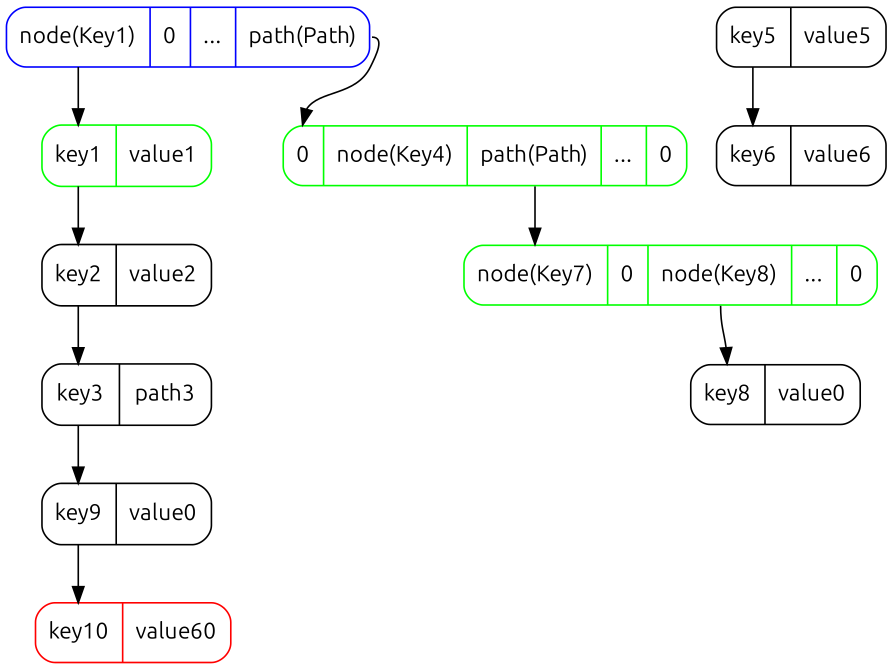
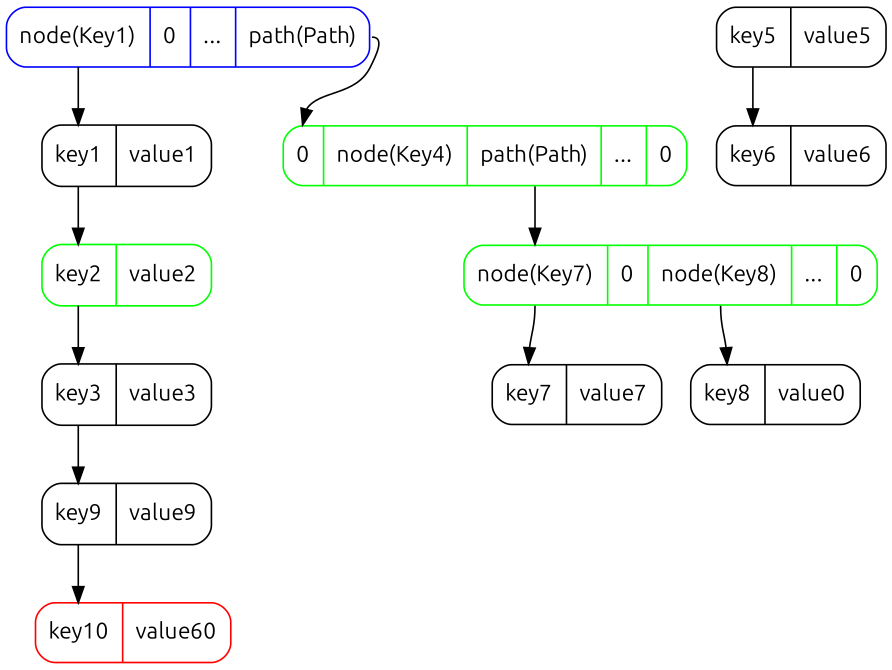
node "key1": color green -> black
node "key2": color black -> green
node "key3": text "path3" -> "value3"
node "key7": added
node "key9": text "value0" -> "value9"
